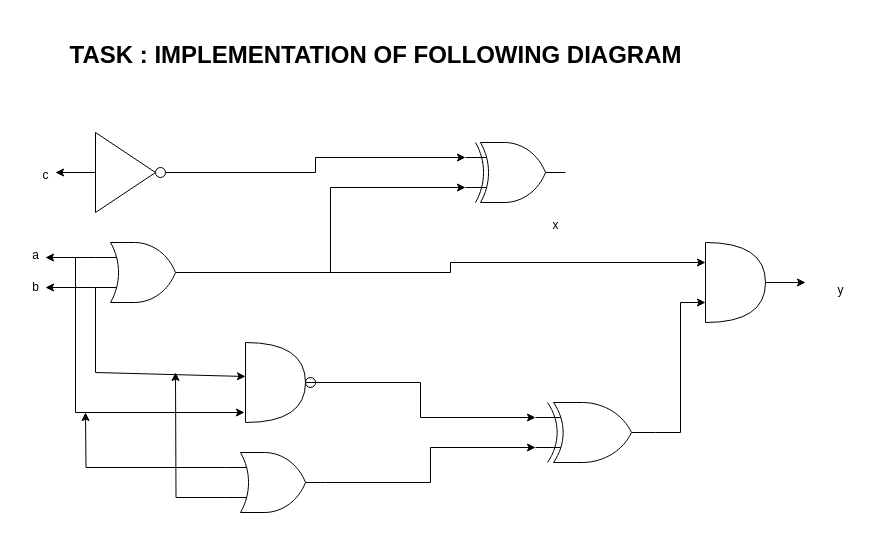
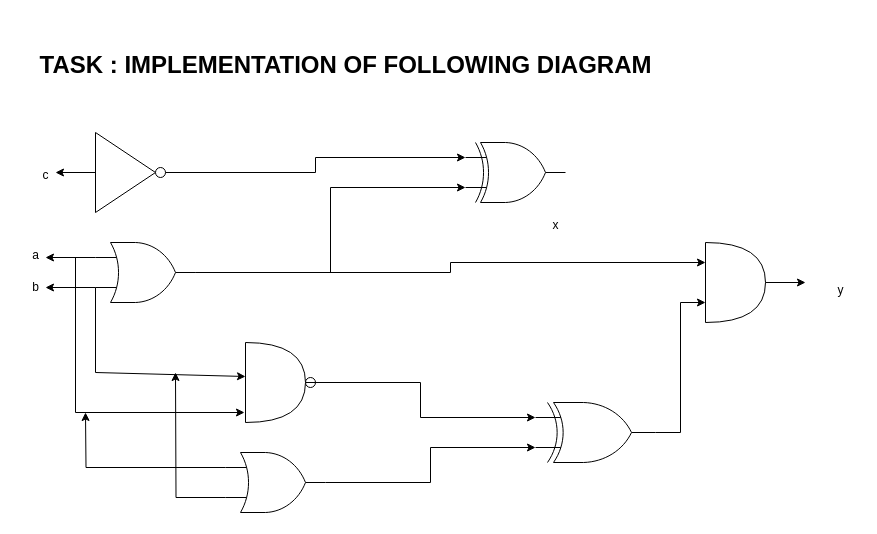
node "TASK : IMPLEMENTATION OF FOLLOWING DIAGRAM": moved (376, 56) -> (346, 66)
